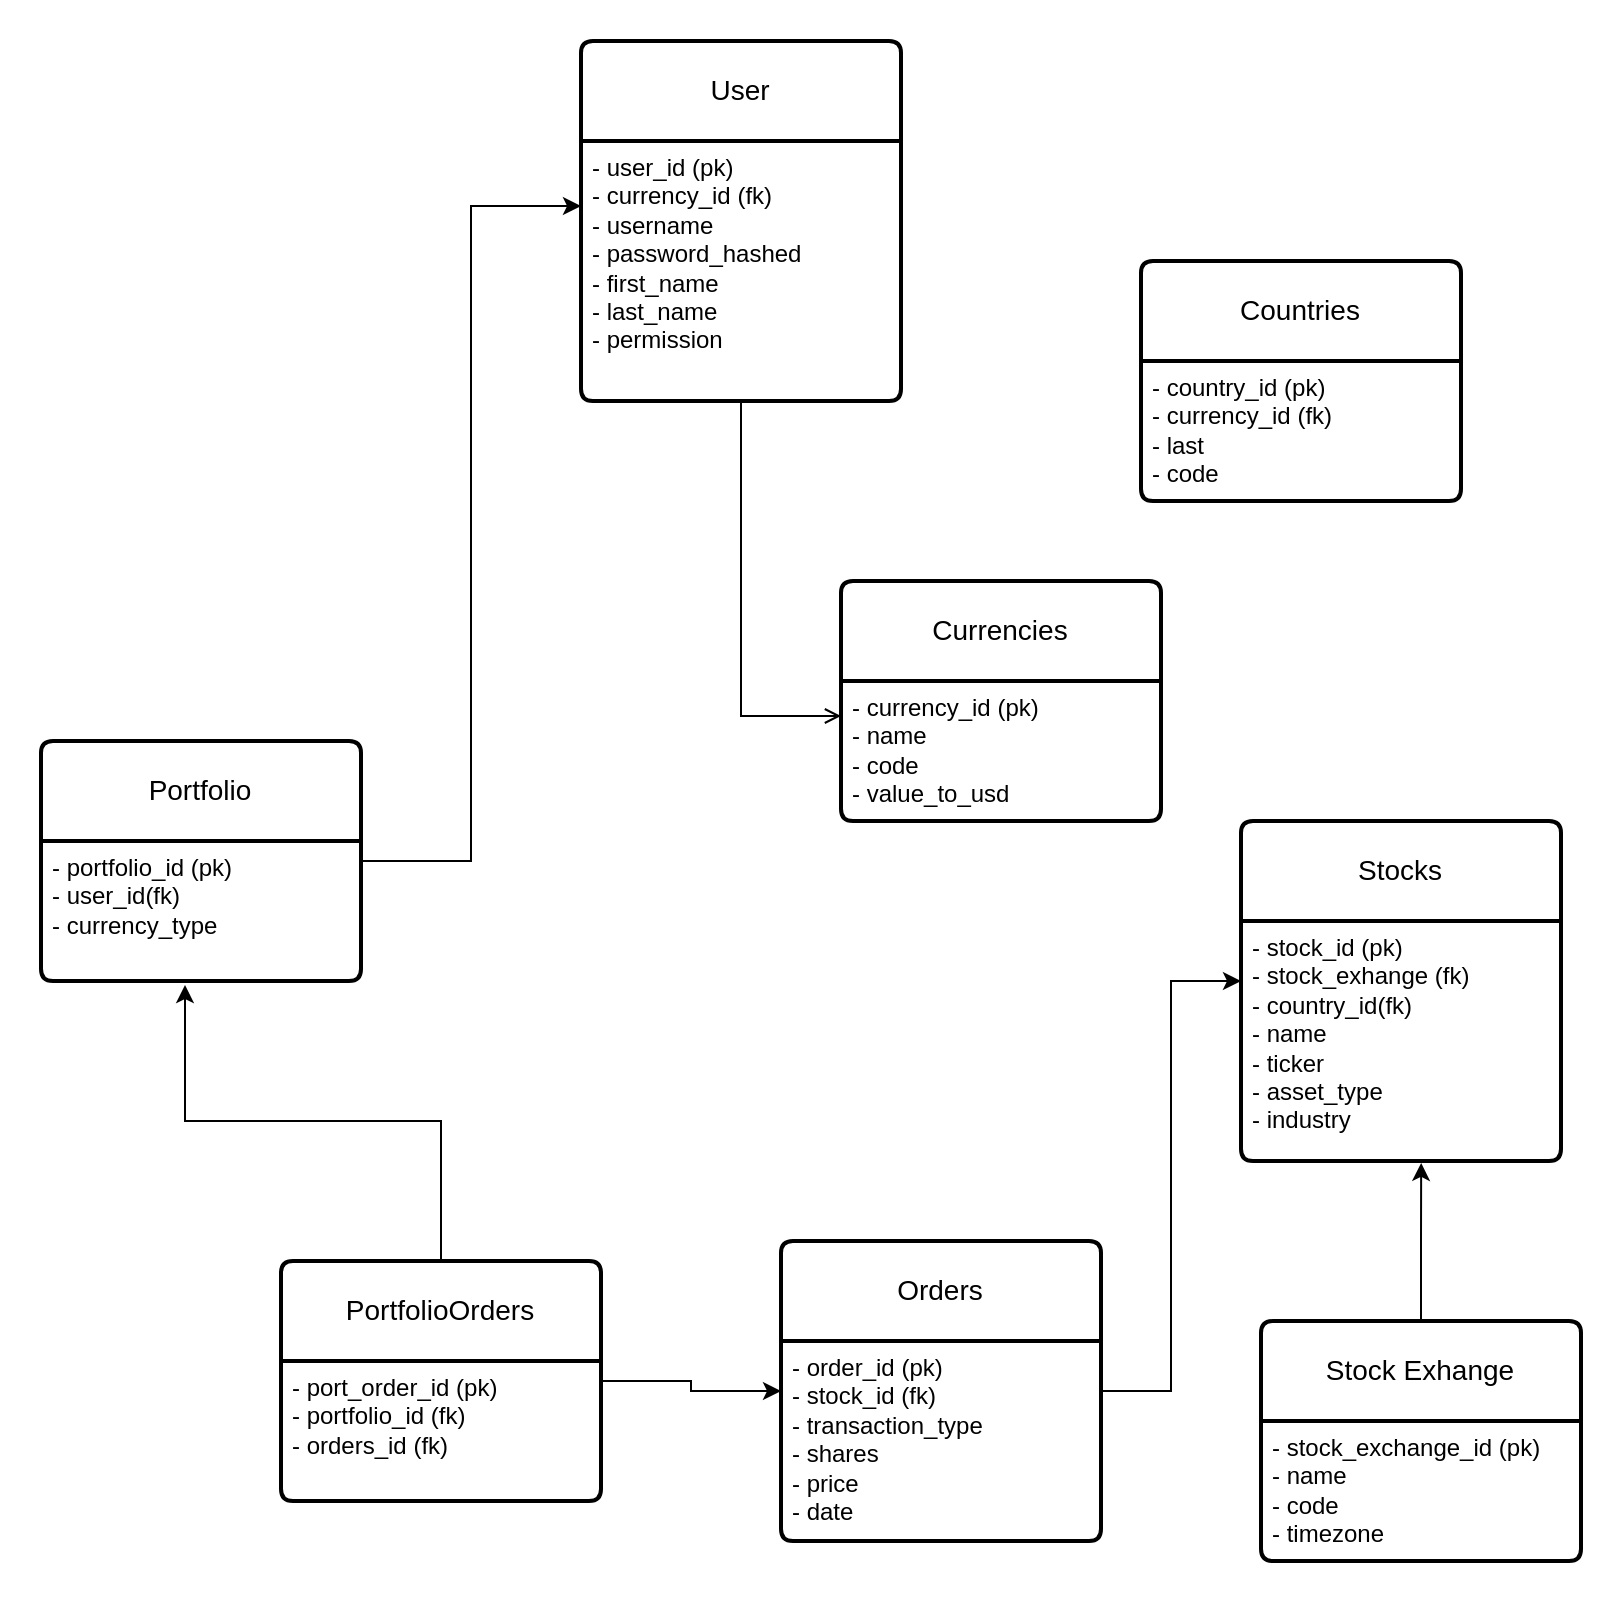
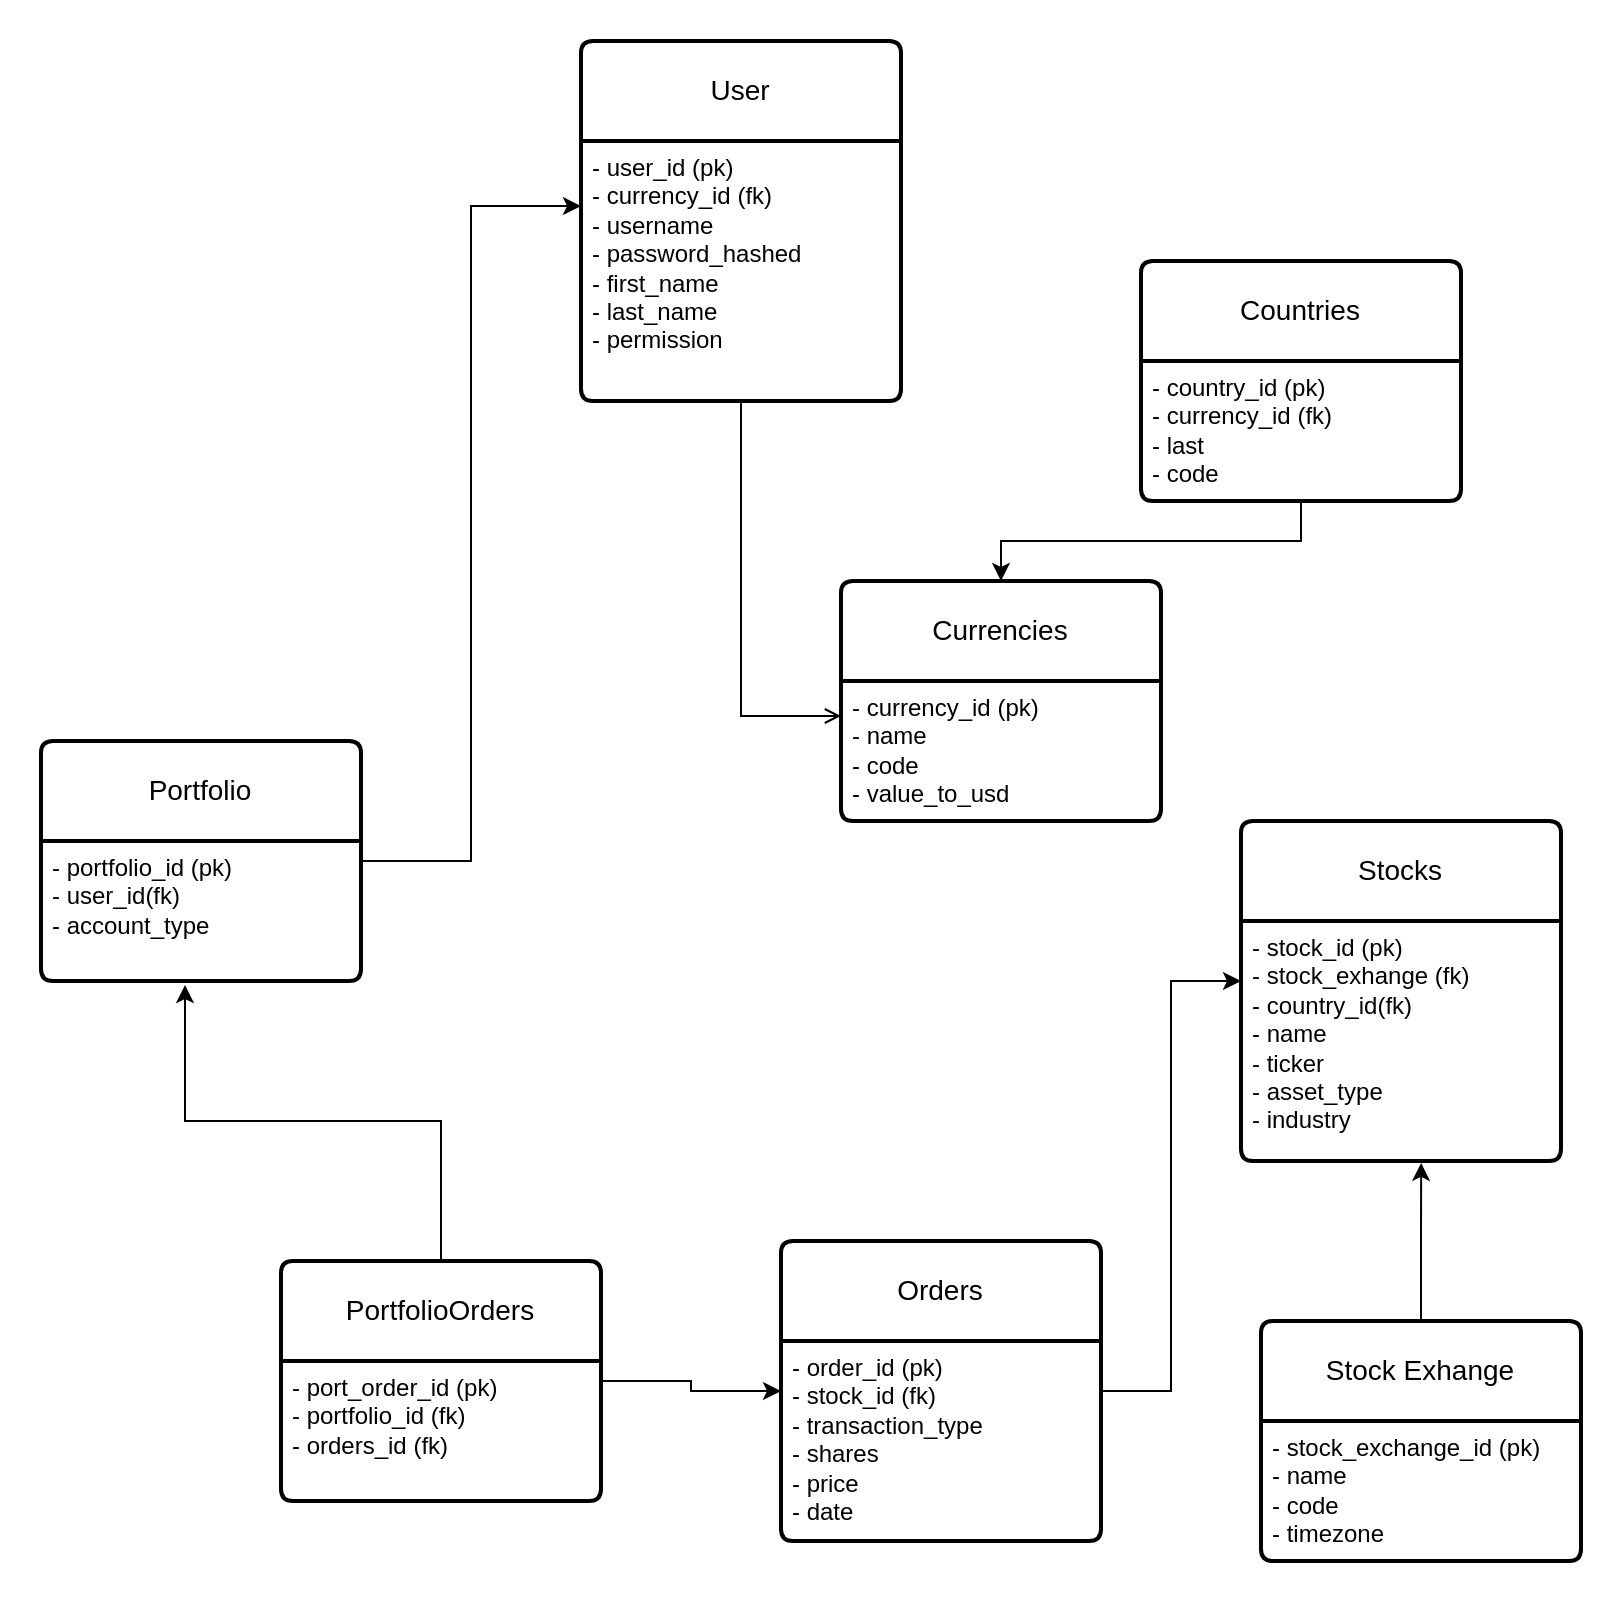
edge "- country_id (pk) - currency_id (fk) - last - code" -> "Currencies": added
node "- portfolio_id (pk) - user_id(fk) - currency_type": label "- portfolio_id (pk) - user_id(fk) - currency_type" -> "- portfolio_id (pk) - user_id(fk) - account_type"
